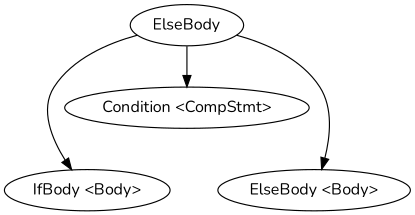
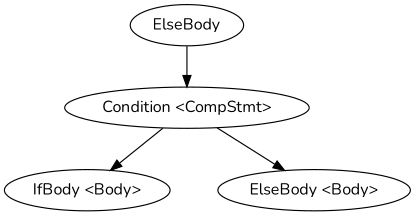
edge "ElseBody" -> "ElseBody <Body>": now "Condition <CompStmt>" -> "ElseBody <Body>"
edge "ElseBody" -> "IfBody <Body>": now "Condition <CompStmt>" -> "IfBody <Body>"
